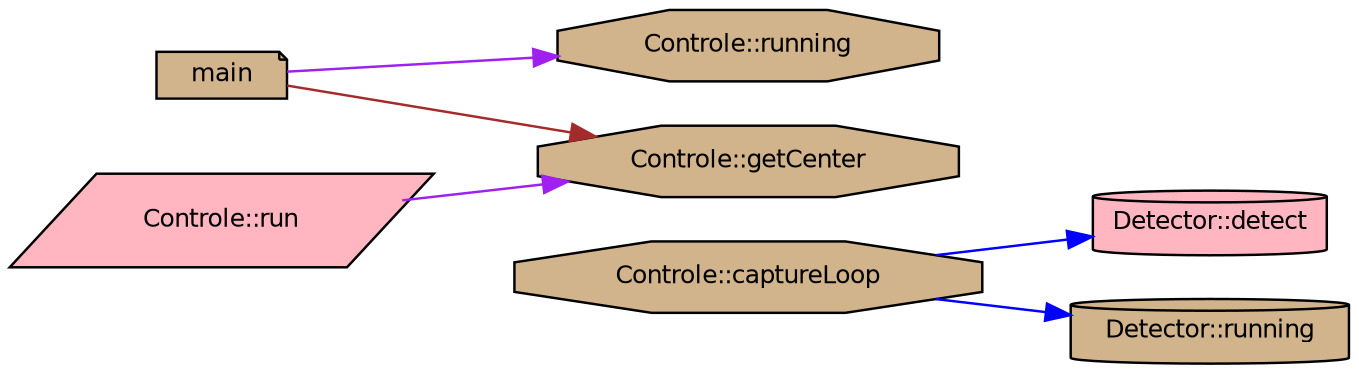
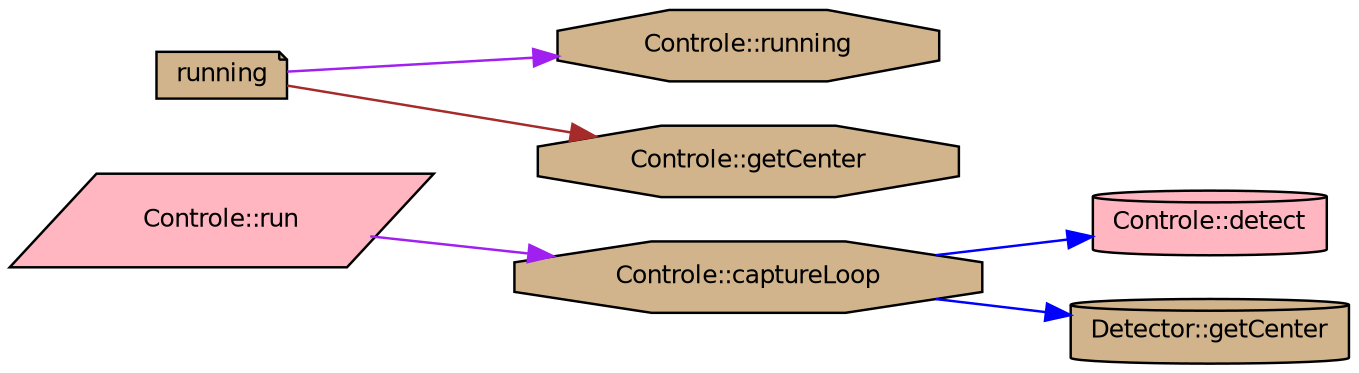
node "main": label "main" -> "running"
edge "Controle::run" -> "Controle::getCenter": now "Controle::run" -> "Controle::captureLoop"
node "Detector::detect": label "Detector::detect" -> "Controle::detect"
node "Detector::running": label "Detector::running" -> "Detector::getCenter"
